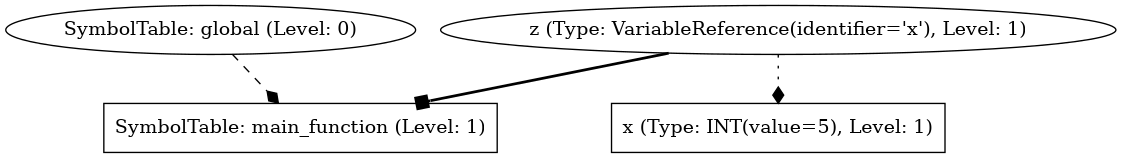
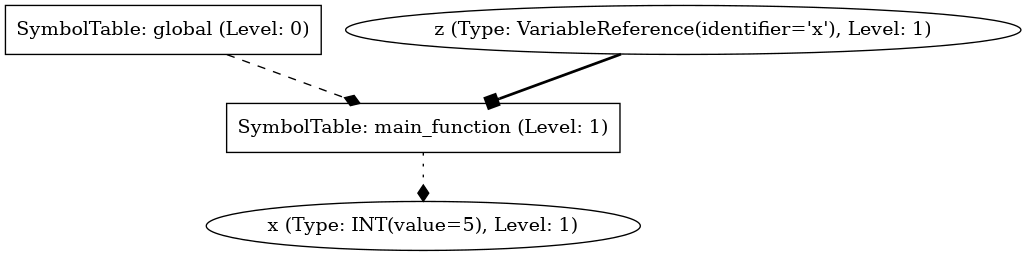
node "SymbolTable: global (Level: 0)": shape ellipse -> box
edge "z (Type: VariableReference(identifier='x'), Level: 1)" -> "x (Type: INT(value=5), Level: 1)": now "SymbolTable: main_function (Level: 1)" -> "x (Type: INT(value=5), Level: 1)"
node "x (Type: INT(value=5), Level: 1)": shape box -> ellipse
